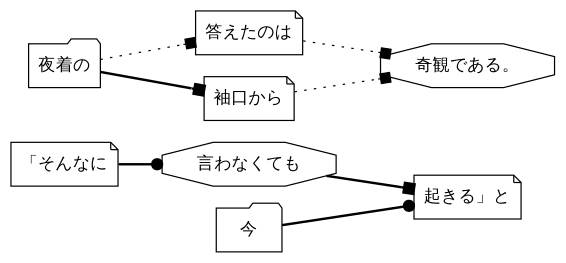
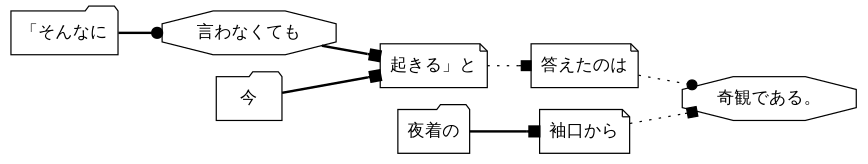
edge "答えたのは" -> "奇観である。": arrowhead box -> dot
edge "夜着の" -> "答えたのは": now "起きる」と" -> "答えたのは"
node "「そんなに": shape note -> folder
edge "今" -> "起きる」と": arrowhead dot -> box
